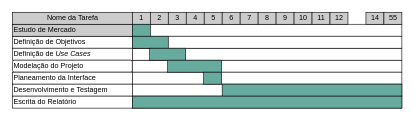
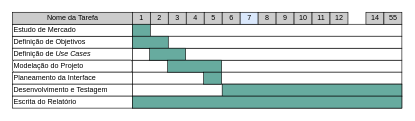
node "7": fillcolor #cccccc -> #dae8fc
node "Estudo de Mercado": fillcolor #cccccc -> #ffffff
